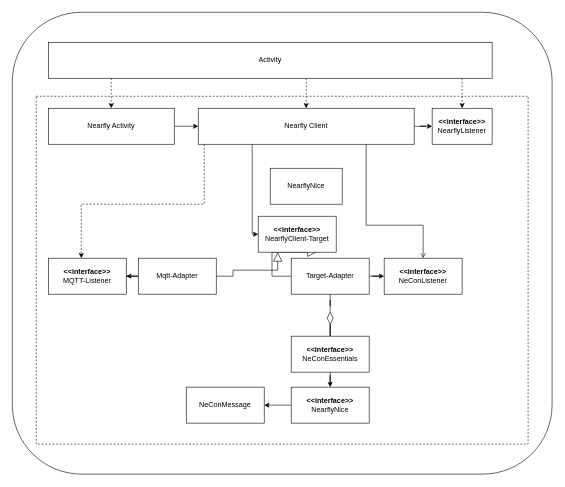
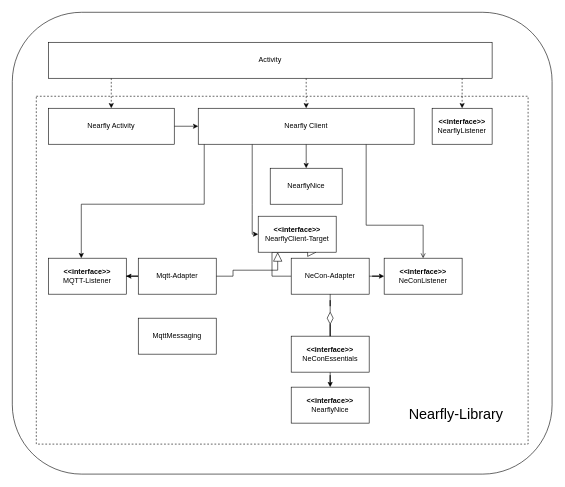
edge "Nearfly Client" -> "<<interface>> NearflyListener": now "Nearfly Client" -> "NearflyNice"
edge "Nearfly Client" -> "<<interface>> MQTT-Listener": style dashed -> solid
node "Target-Adapter": label "Target-Adapter" -> "NeCon-Adapter"
node "MqttMessaging": added
node "NeConMessage": removed
edge "<<interface>> NearflyNice" -> "NeConMessage": removed
node "Nearfly-Library": added
